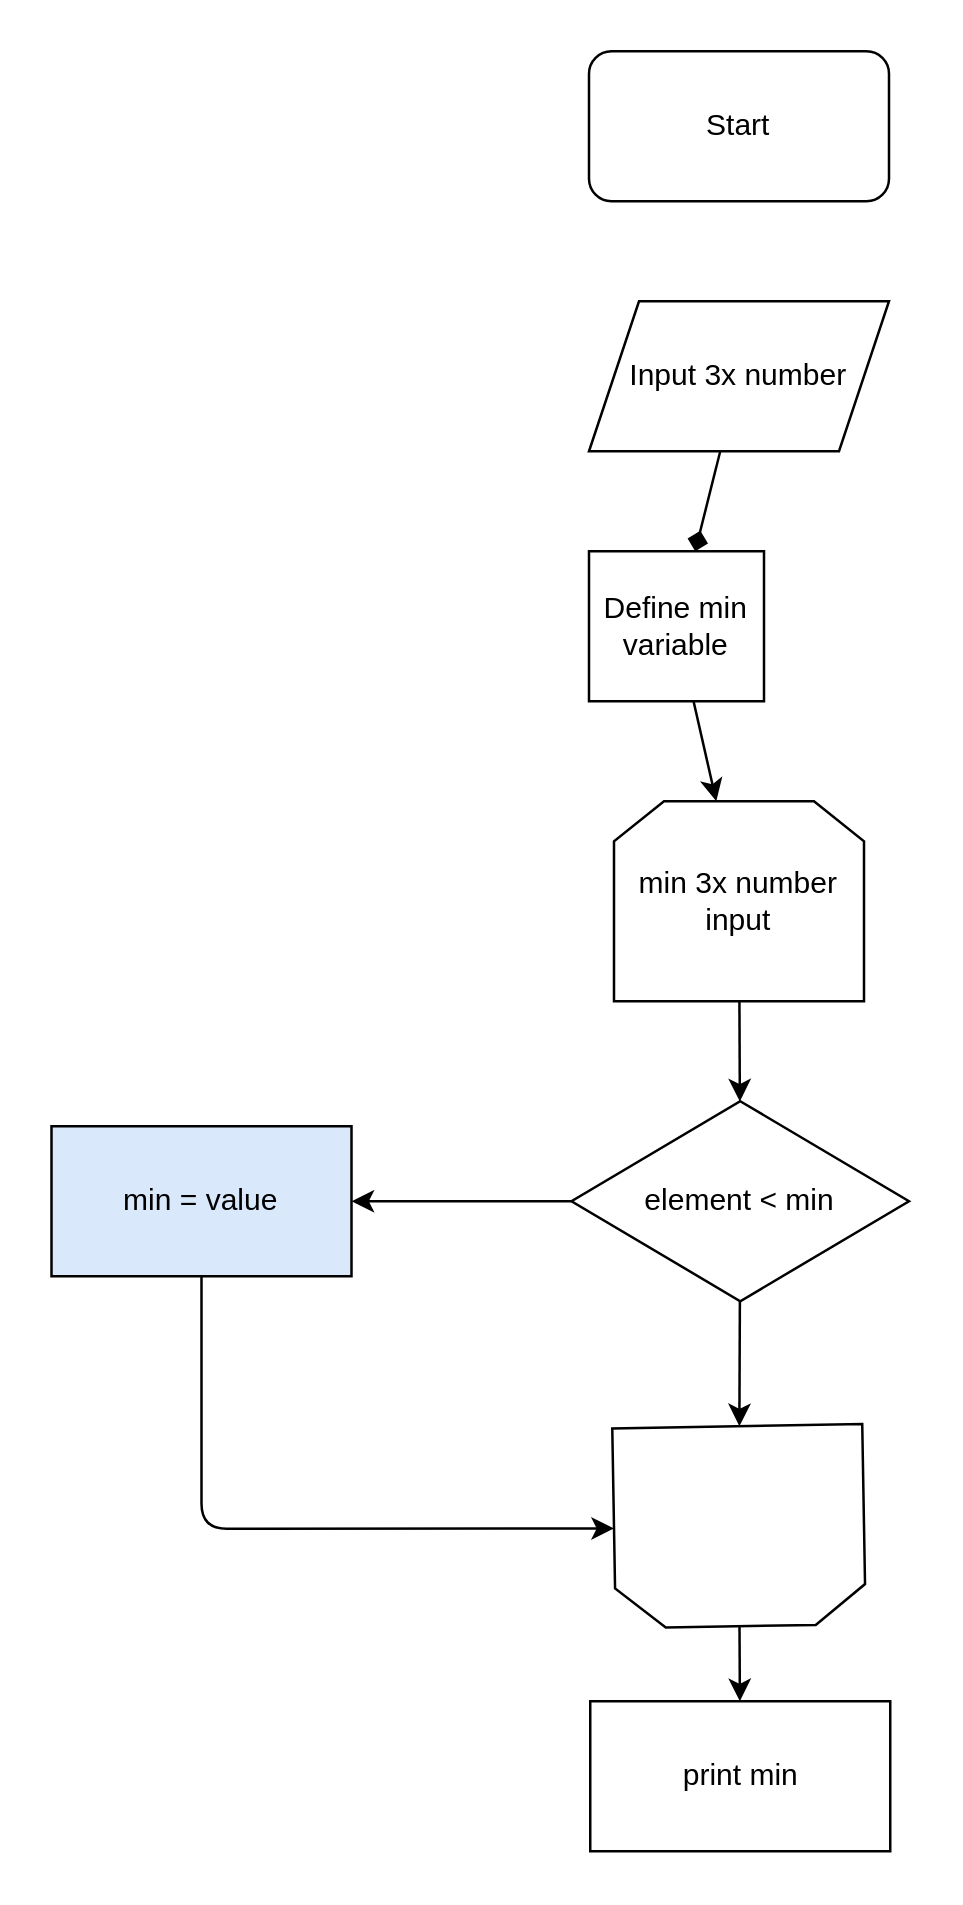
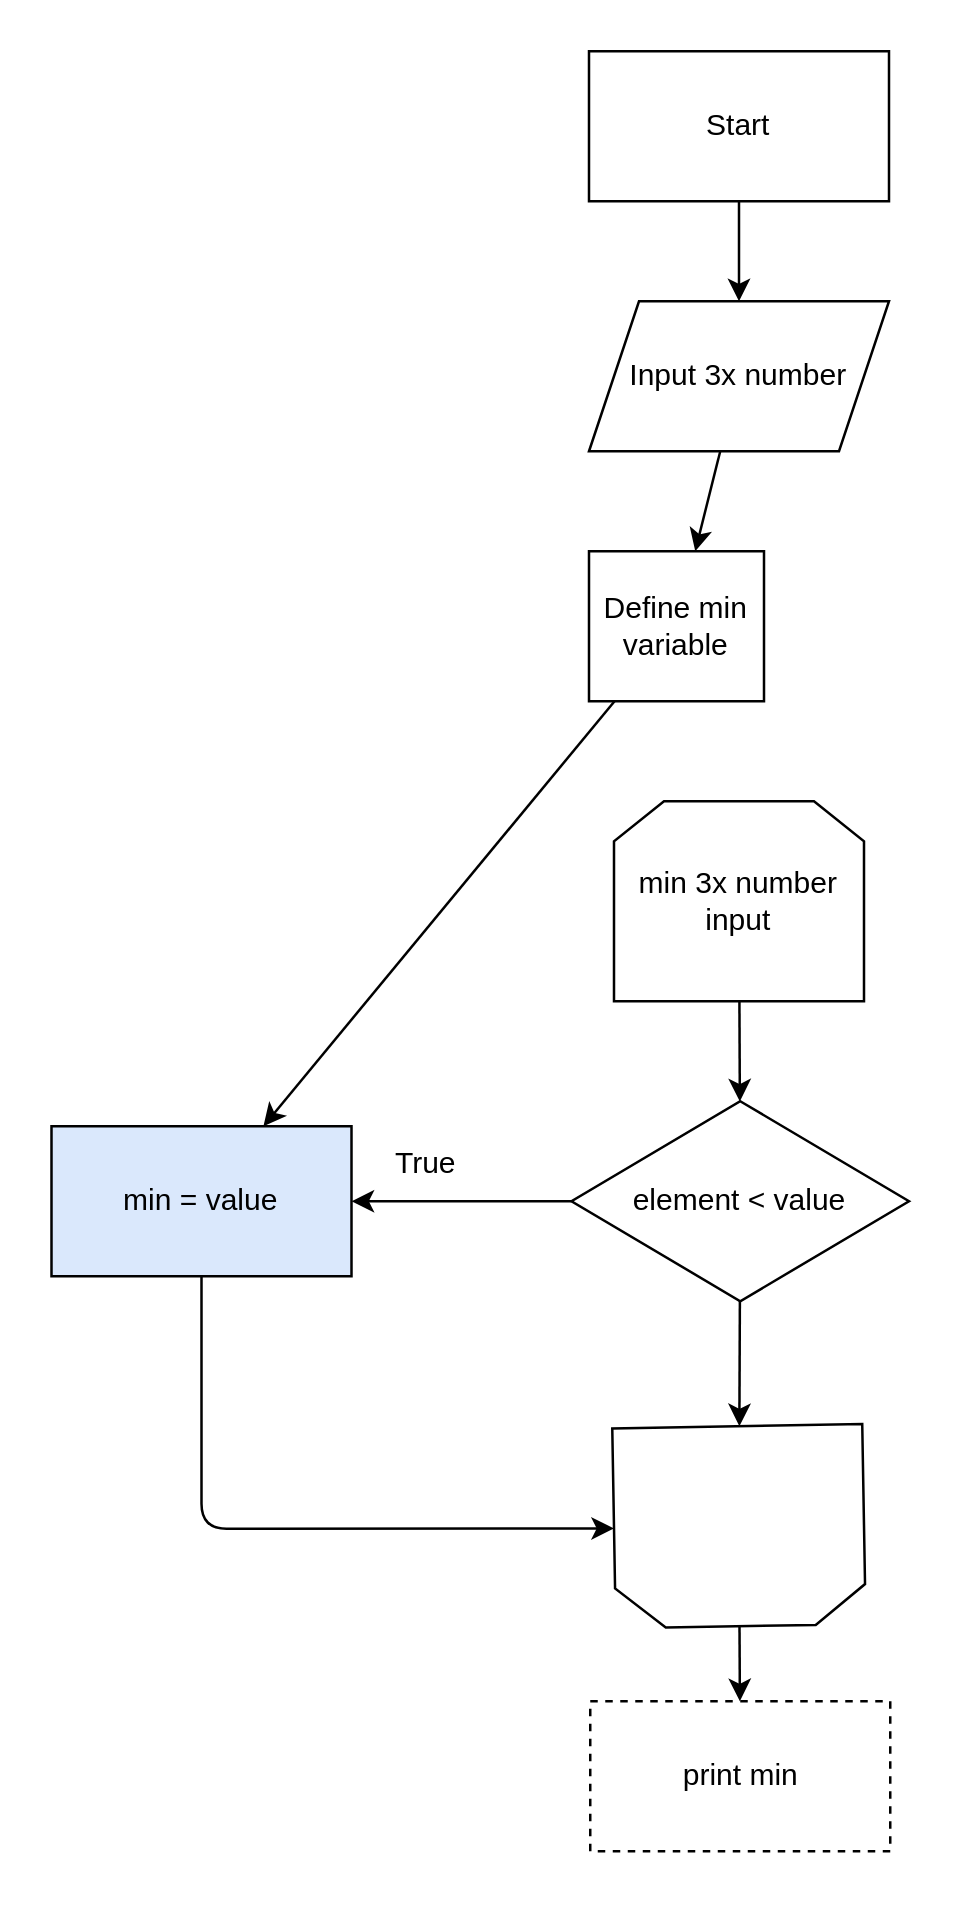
node "Start": shape rounded rectangle -> rectangle
edge "Start" -> "Input 3x number": added
edge "Input 3x number" -> "Define min variable": arrowhead diamond -> classic
edge "Define min variable" -> "min 3x number input": now "Define min variable" -> "min = value"
node "True": added
node "element < min": label "element < min" -> "element < value"
node "print min": style solid -> dashed
